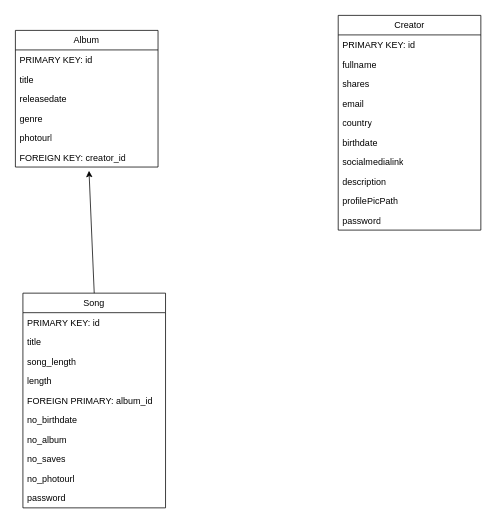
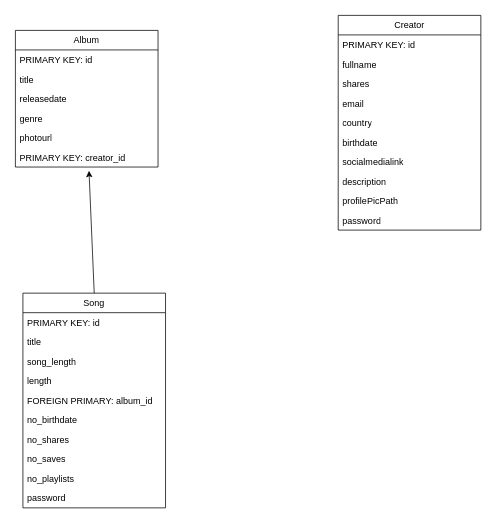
node "FOREIGN KEY: creator_id": label "FOREIGN KEY: creator_id" -> "PRIMARY KEY: creator_id"
node "no_album": label "no_album" -> "no_shares"
node "no_photourl": label "no_photourl" -> "no_playlists"
